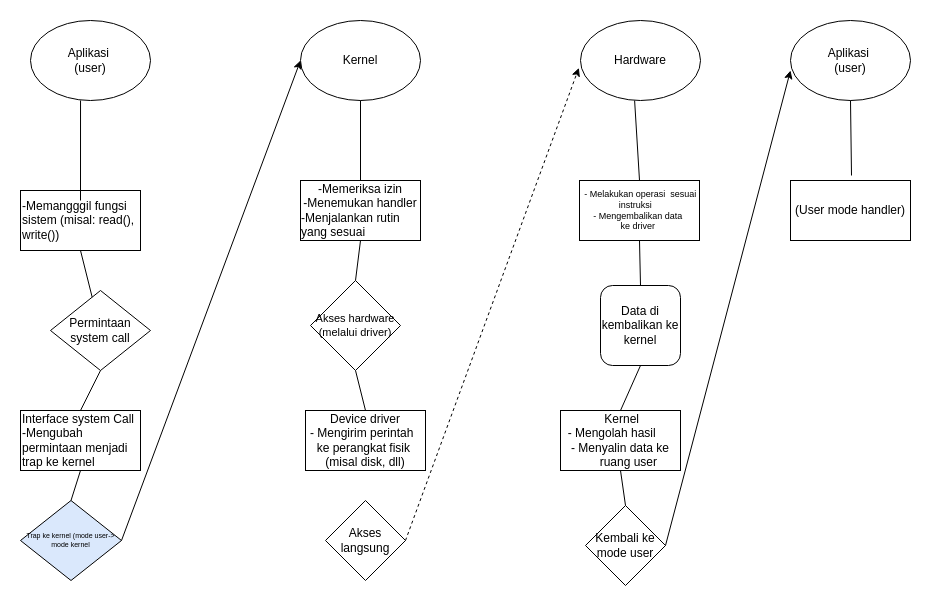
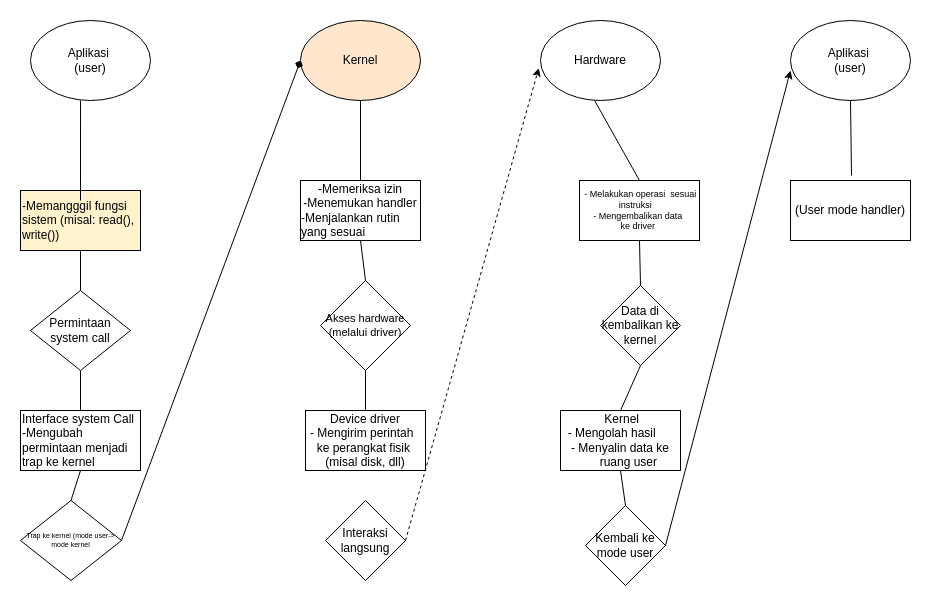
node "Kernel": fillcolor #ffffff -> #ffe6cc
node "Hardware": moved (641, 61) -> (601, 61)
edge "Trap ke kernel (mode user-> mode kernel" -> "Kernel": arrowhead classic -> diamond
node "-Memangggil fungsi sistem (misal: read(), write())": fillcolor #ffffff -> #fff2cc
node "Akses hardware (melalui driver)": moved (356, 326) -> (366, 326)
node "Data di kembalikan ke kernel": shape rounded rectangle -> diamond
node "Permintaan system call": moved (101, 331) -> (81, 331)
node "Trap ke kernel (mode user-> mode kernel": fillcolor #dae8fc -> #ffffff
node "Akses langsung": label "Akses langsung" -> "Interaksi langsung"
